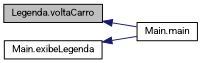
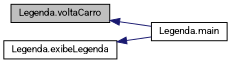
node "Main.main": label "Main.main" -> "Legenda.main"
node "Main.exibeLegenda": label "Main.exibeLegenda" -> "Legenda.exibeLegenda"
